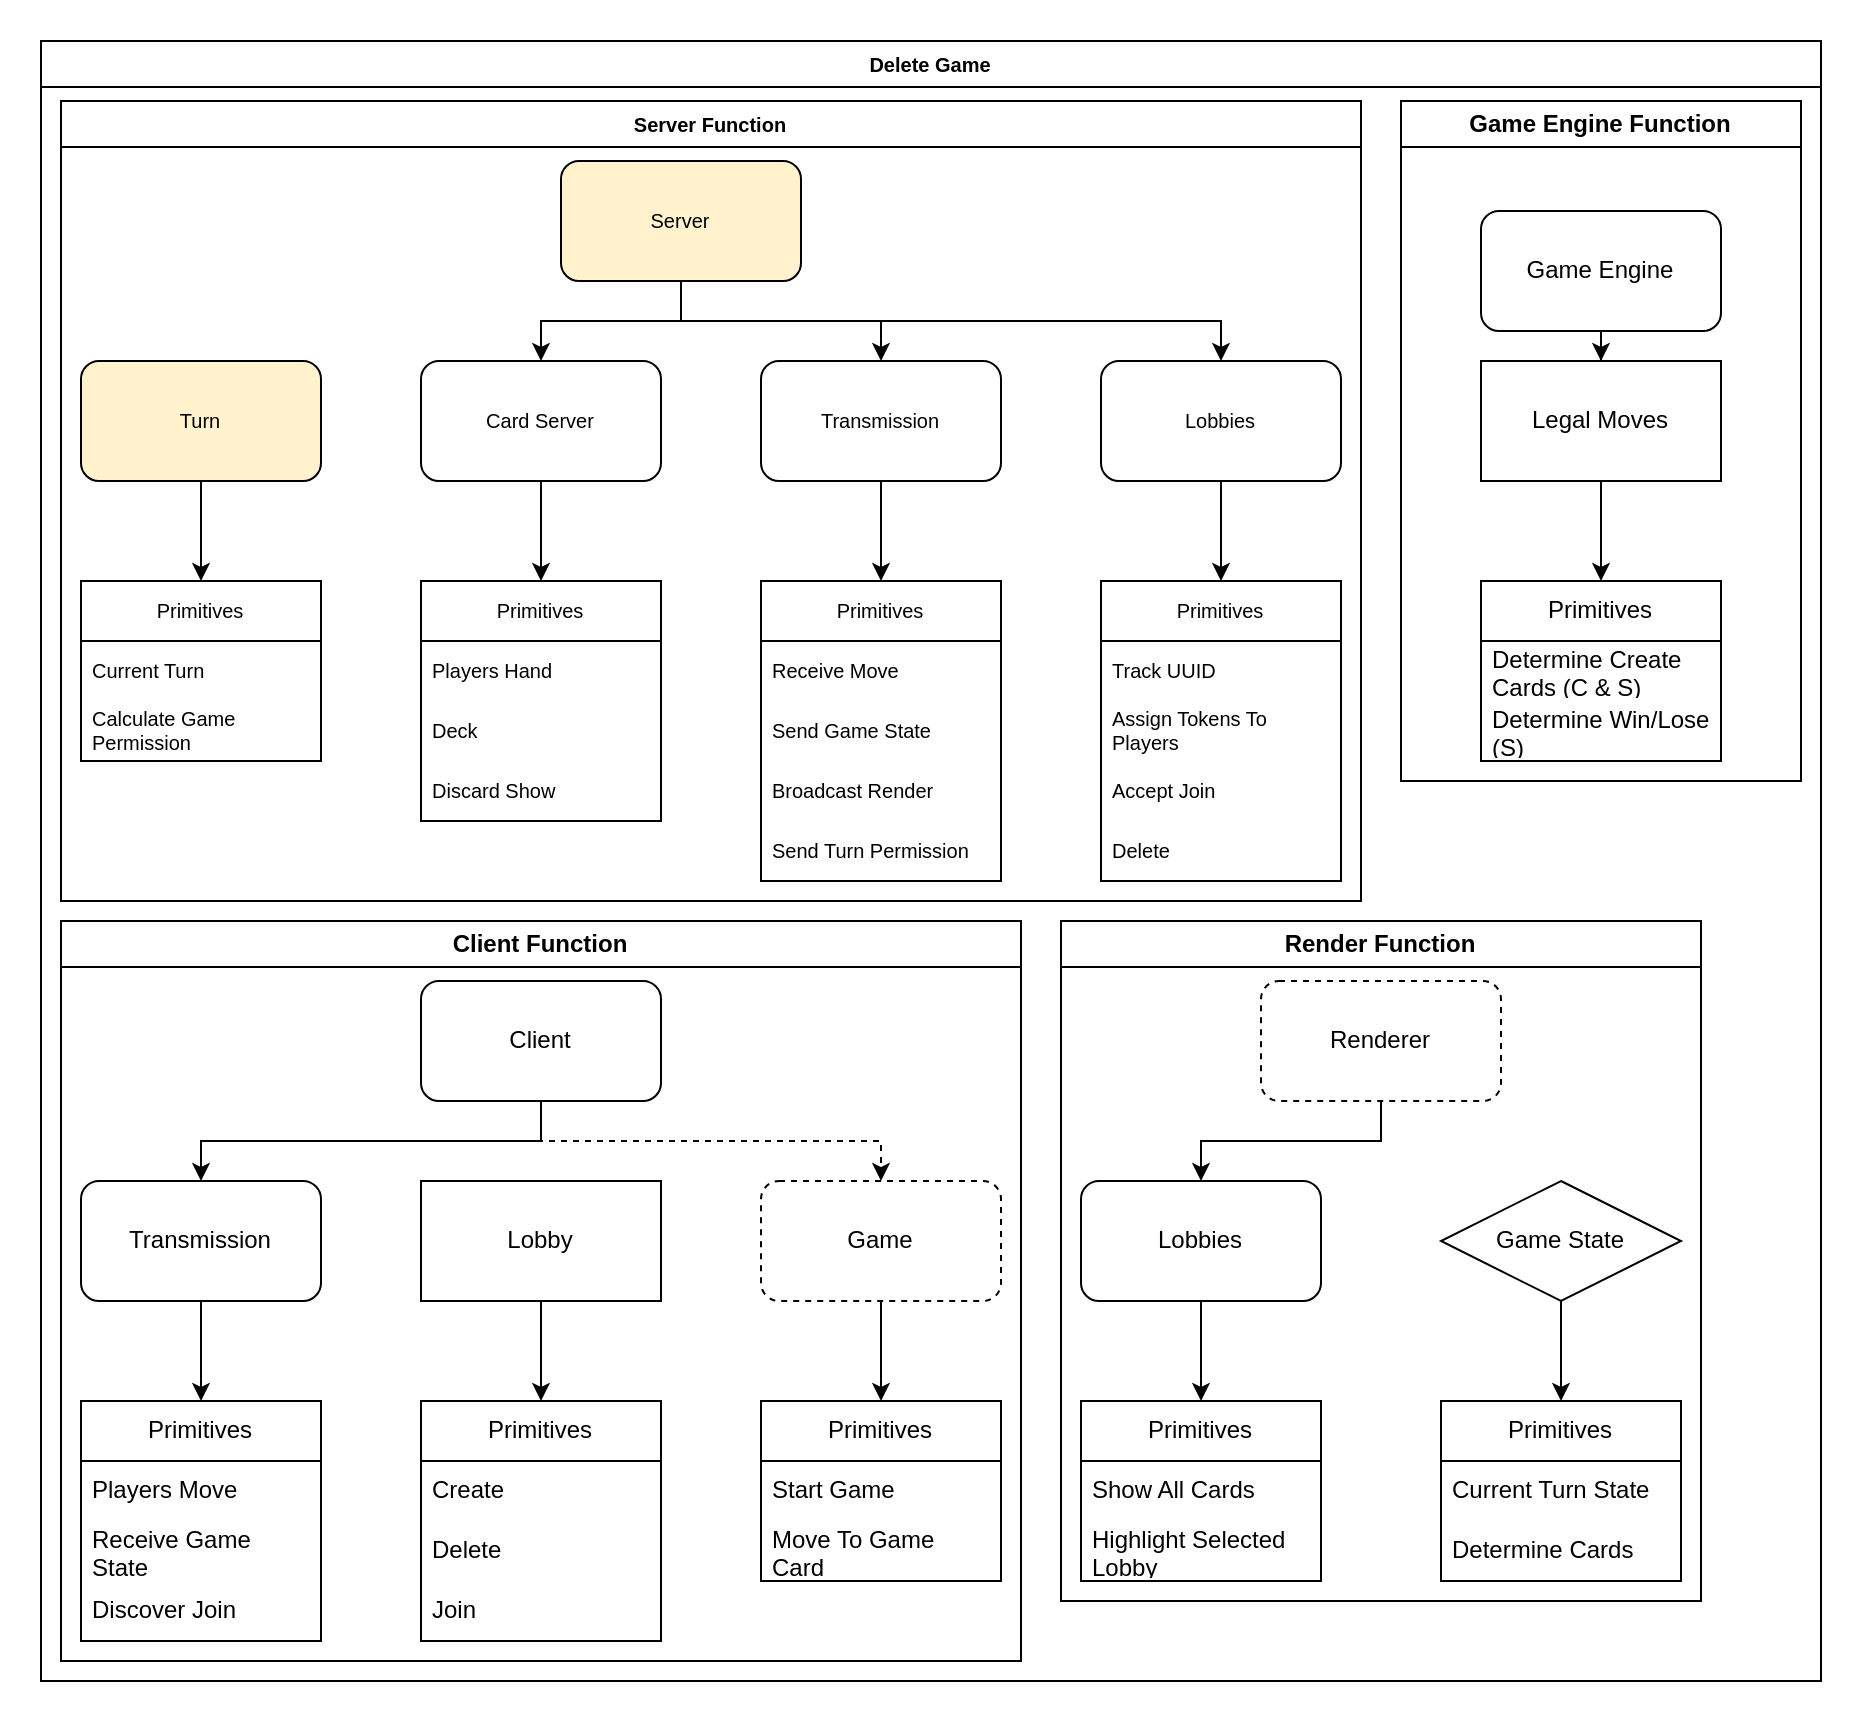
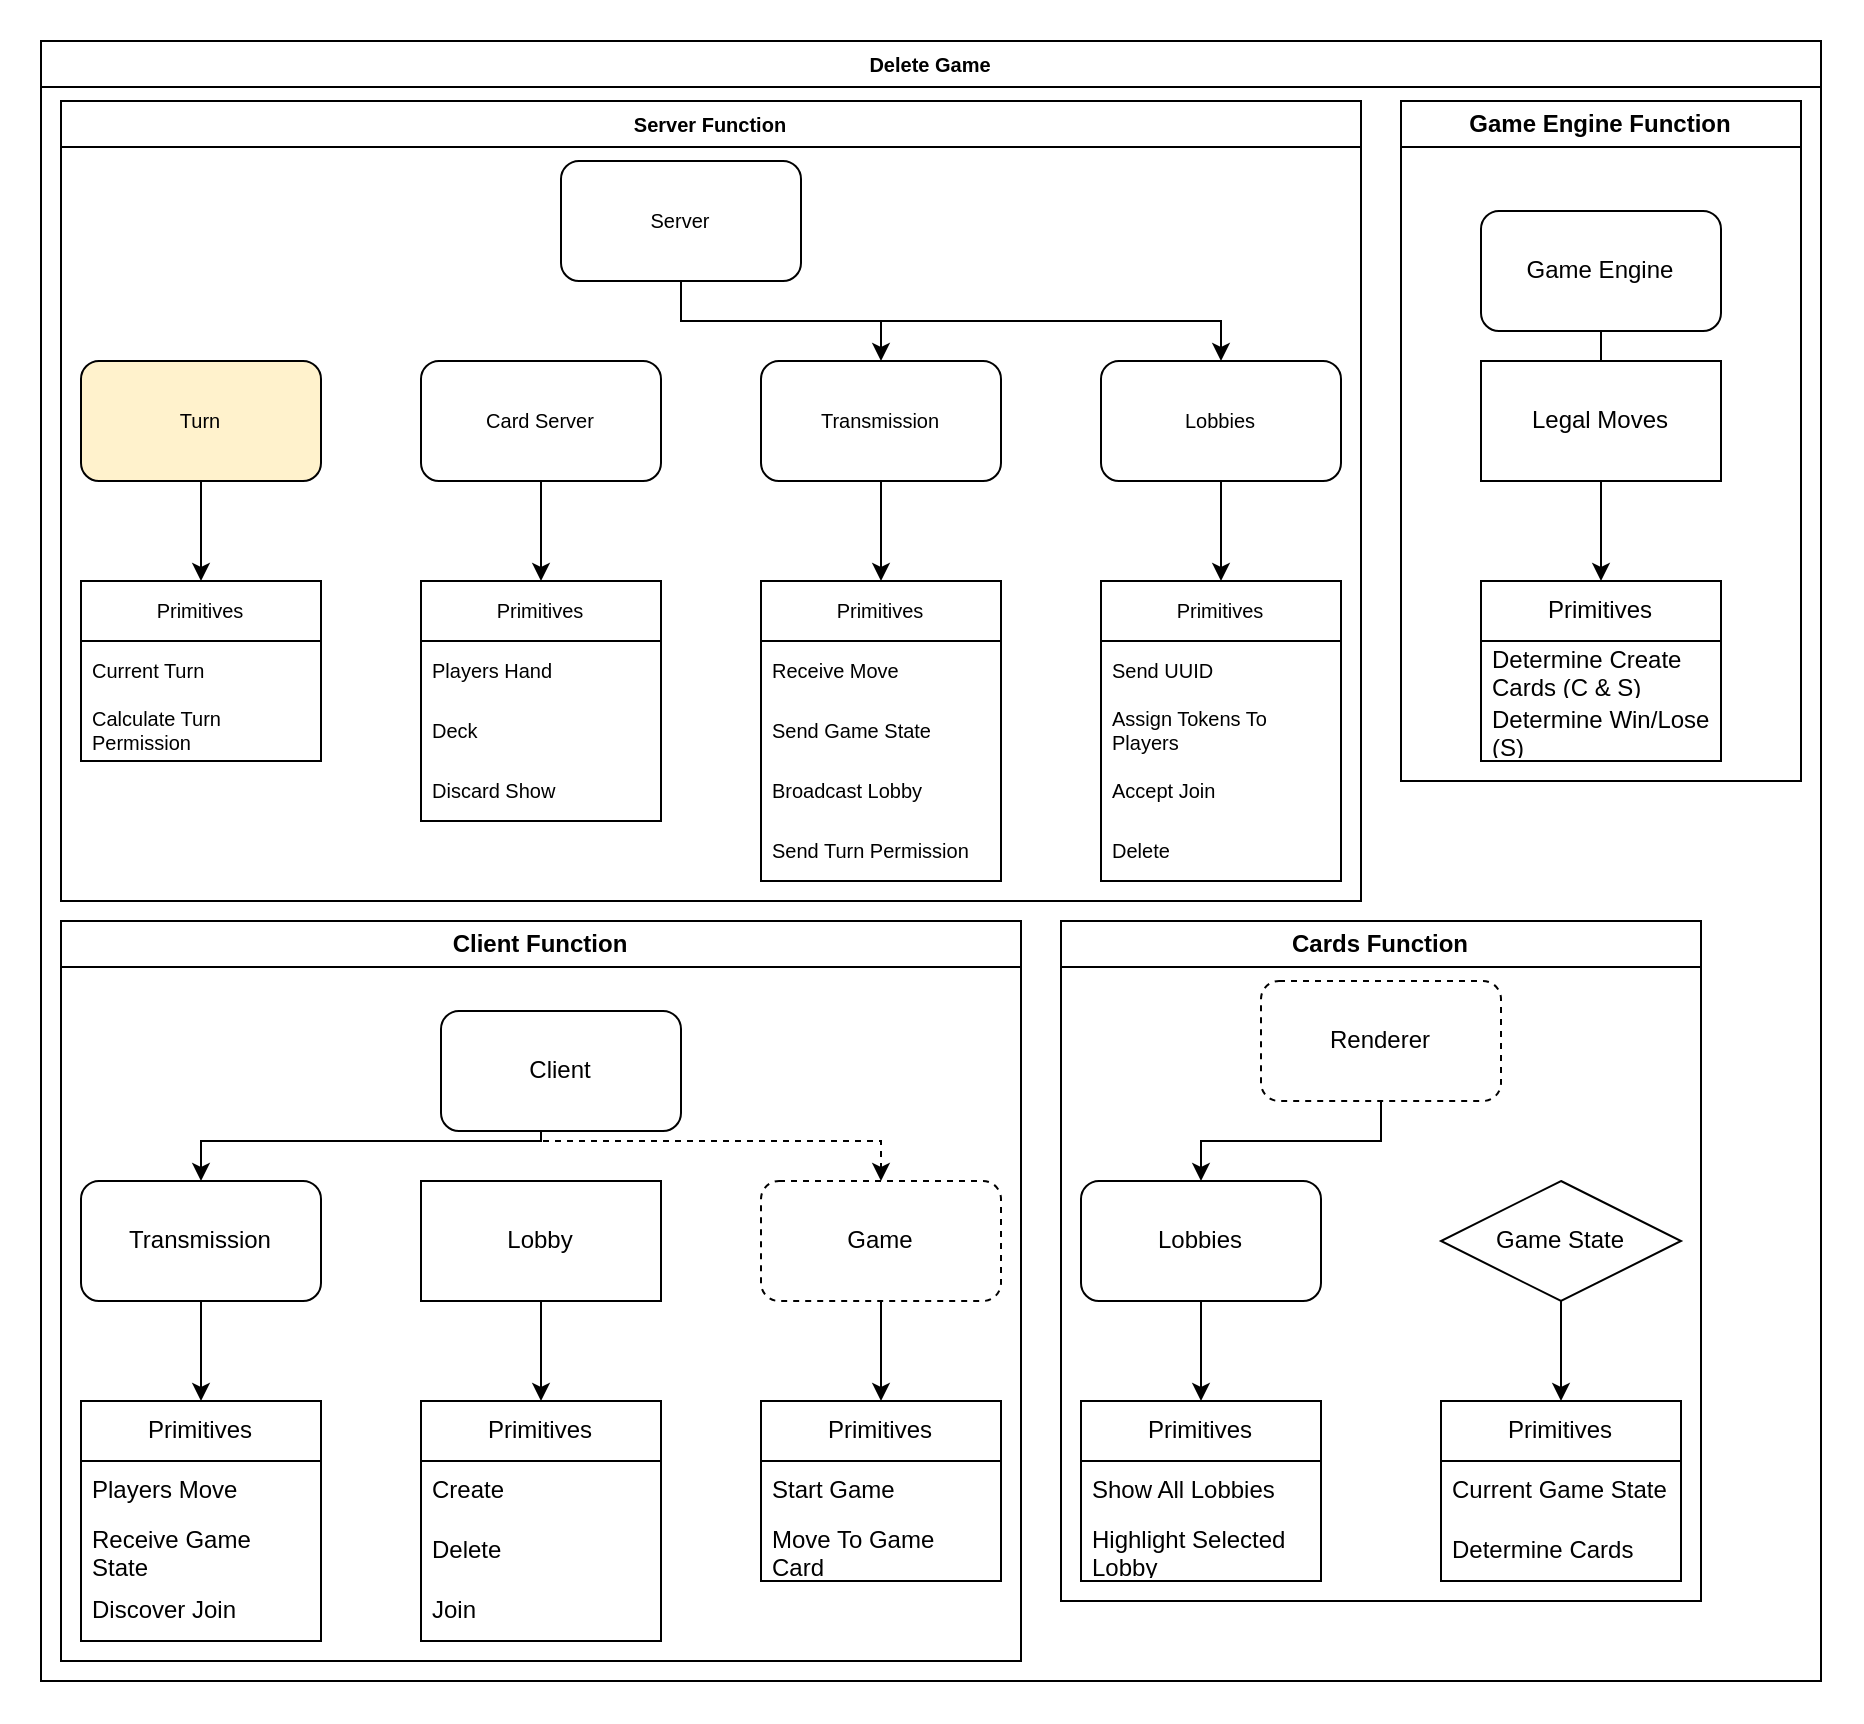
node "Server": fillcolor #fff2cc -> #ffffff
edge "Server" -> "Card Server": removed
edge "Game Engine" -> "Legal Moves": arrowhead classic -> none
node "Track UUID": label "Track UUID" -> "Send UUID"
node "Calculate Game Permission": label "Calculate Game Permission" -> "Calculate Turn Permission"
node "Broadcast Render": label "Broadcast Render" -> "Broadcast Lobby"
node "Render Function": label "Render Function" -> "Cards Function"
node "Client": moved (541, 1041) -> (561, 1071)
node "Show All Cards": label "Show All Cards" -> "Show All Lobbies"
node "Current Turn State": label "Current Turn State" -> "Current Game State"
